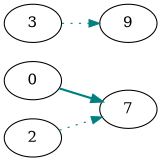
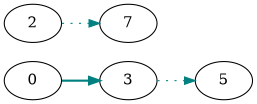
node "9": label "9" -> "5"
edge "0" -> "7": now "0" -> "3"
